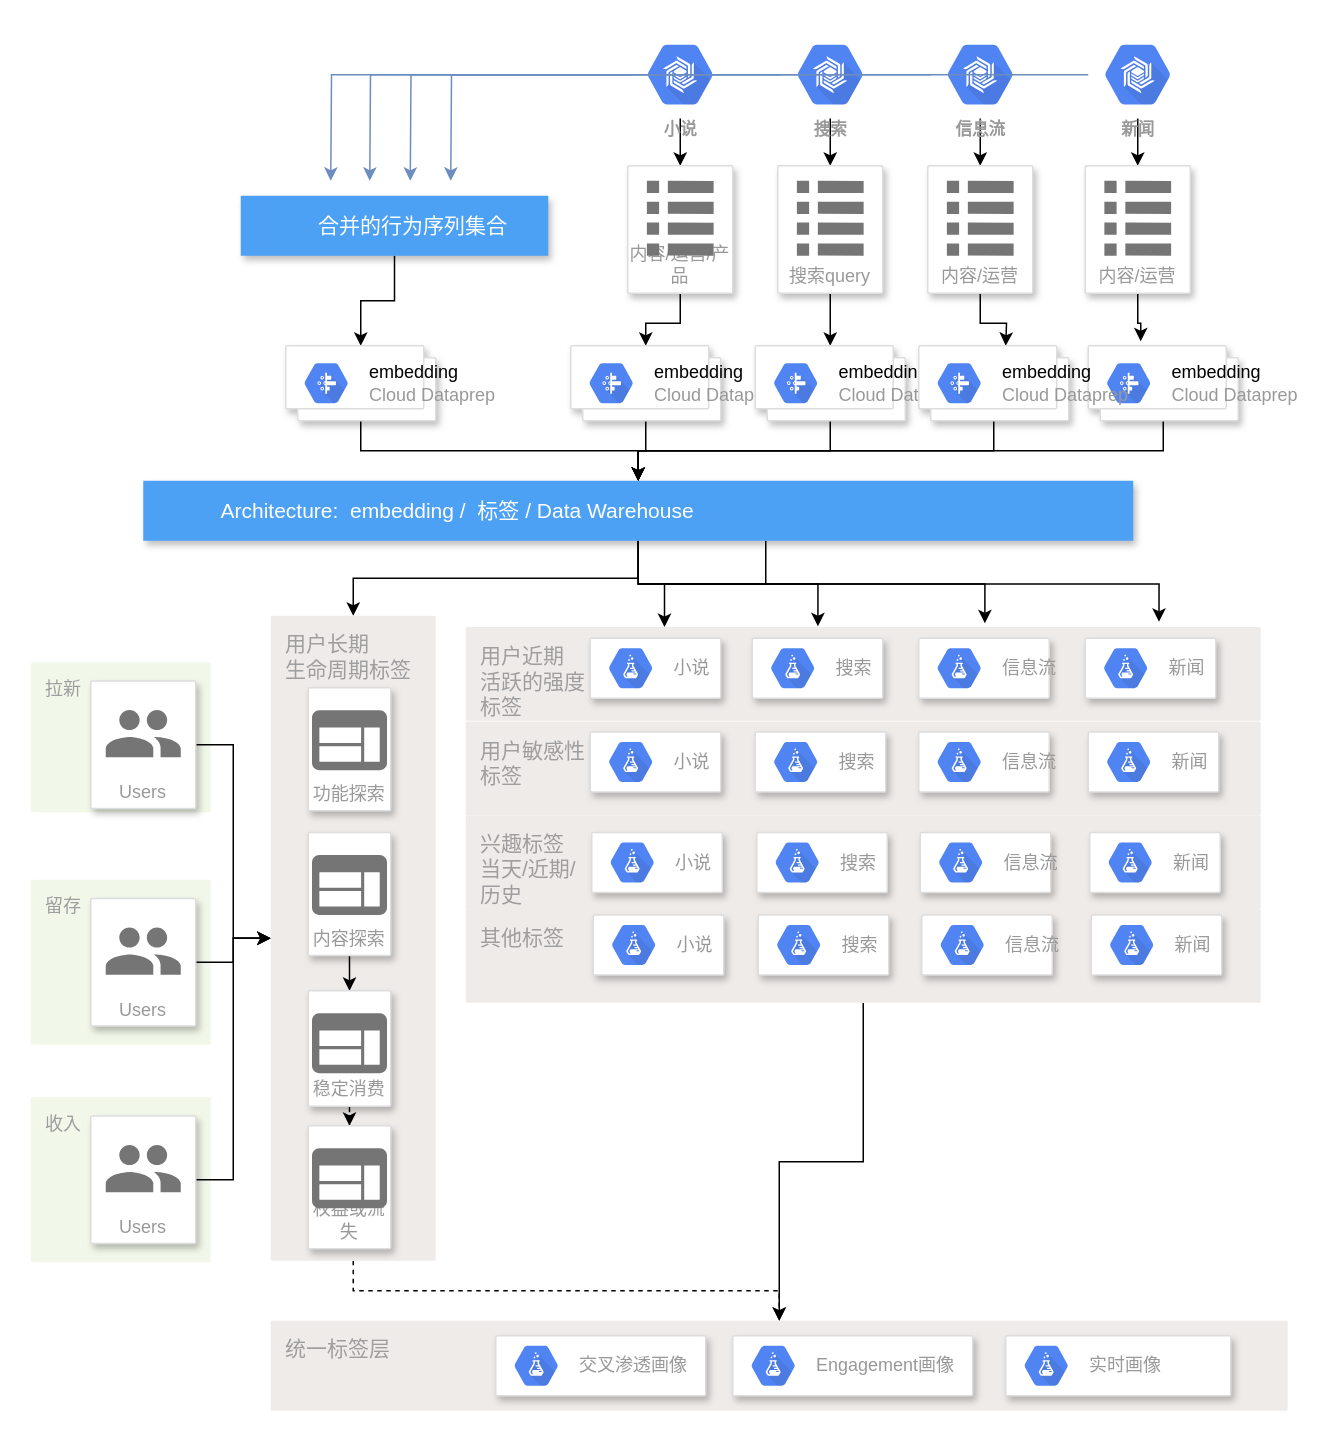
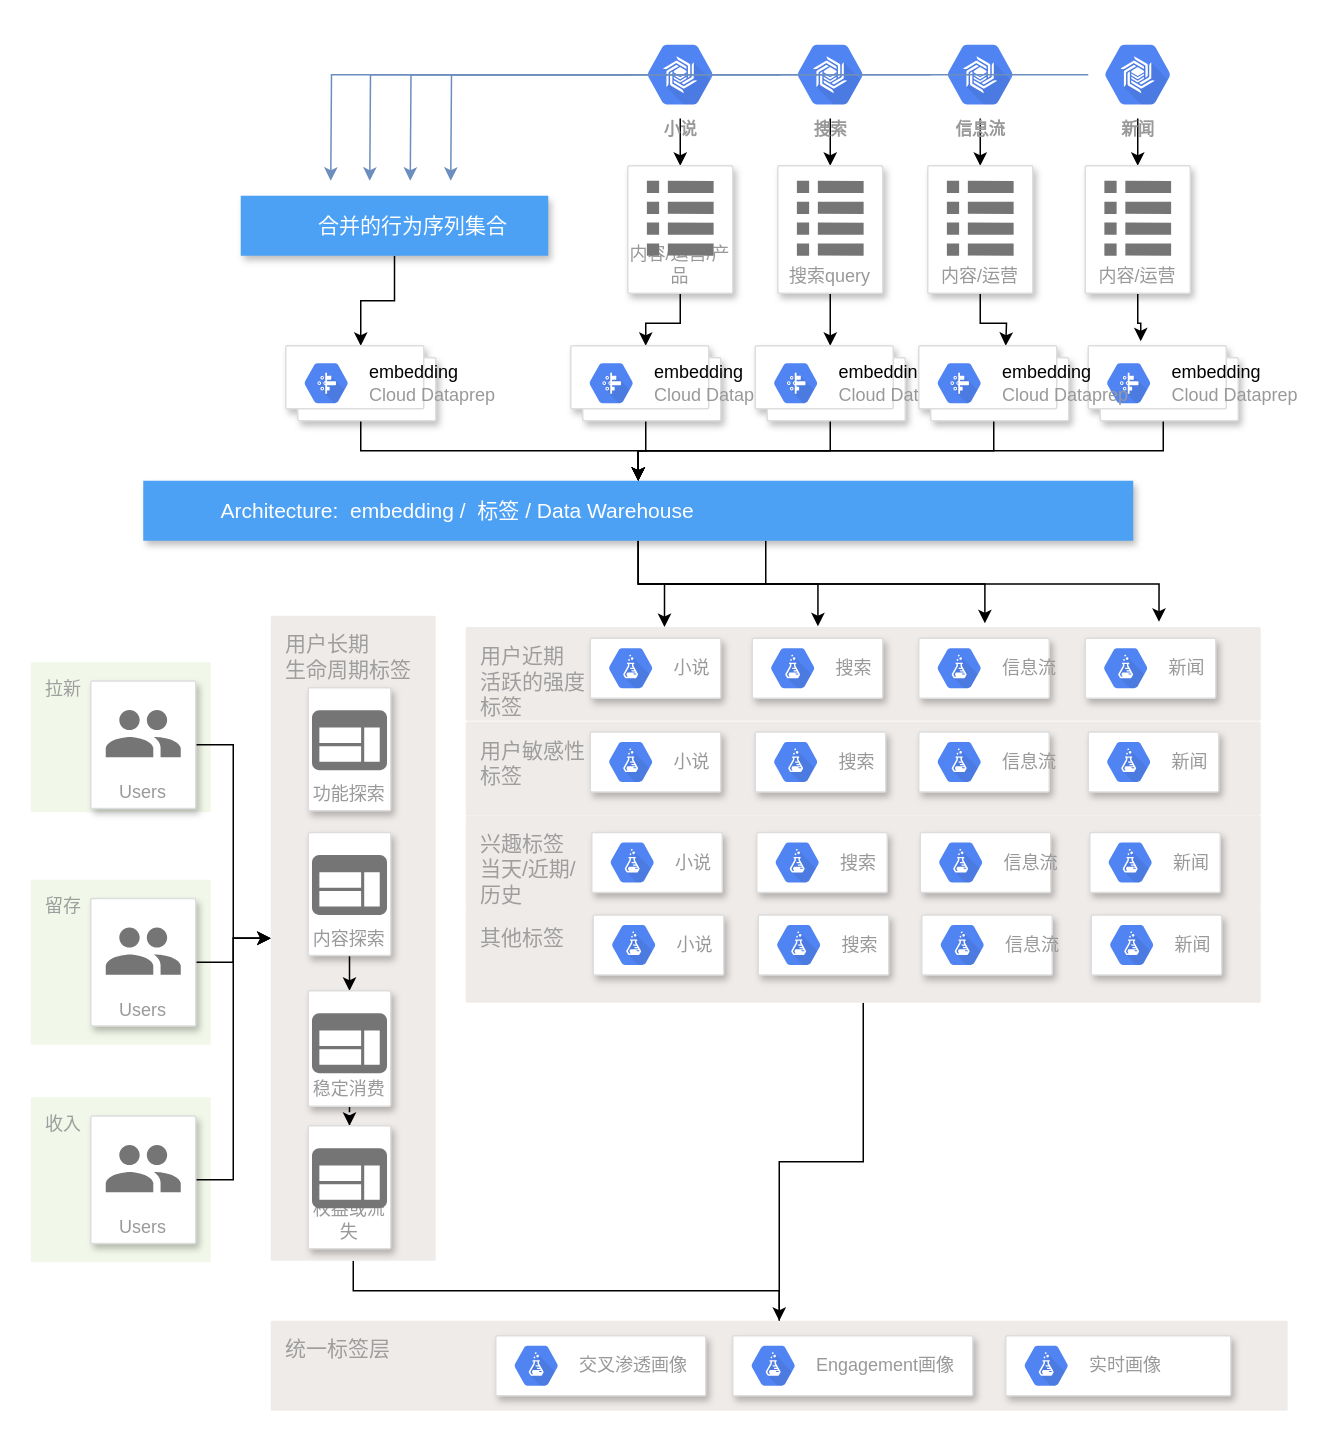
edge "Architecture: embedding / 标签 / Data Warehouse" -> "用户长期 生命周期标签": removed
edge "其他标签" -> "统一标签层": arrowhead classic -> none
edge "用户长期 生命周期标签" -> "统一标签层": style dashed -> solid
